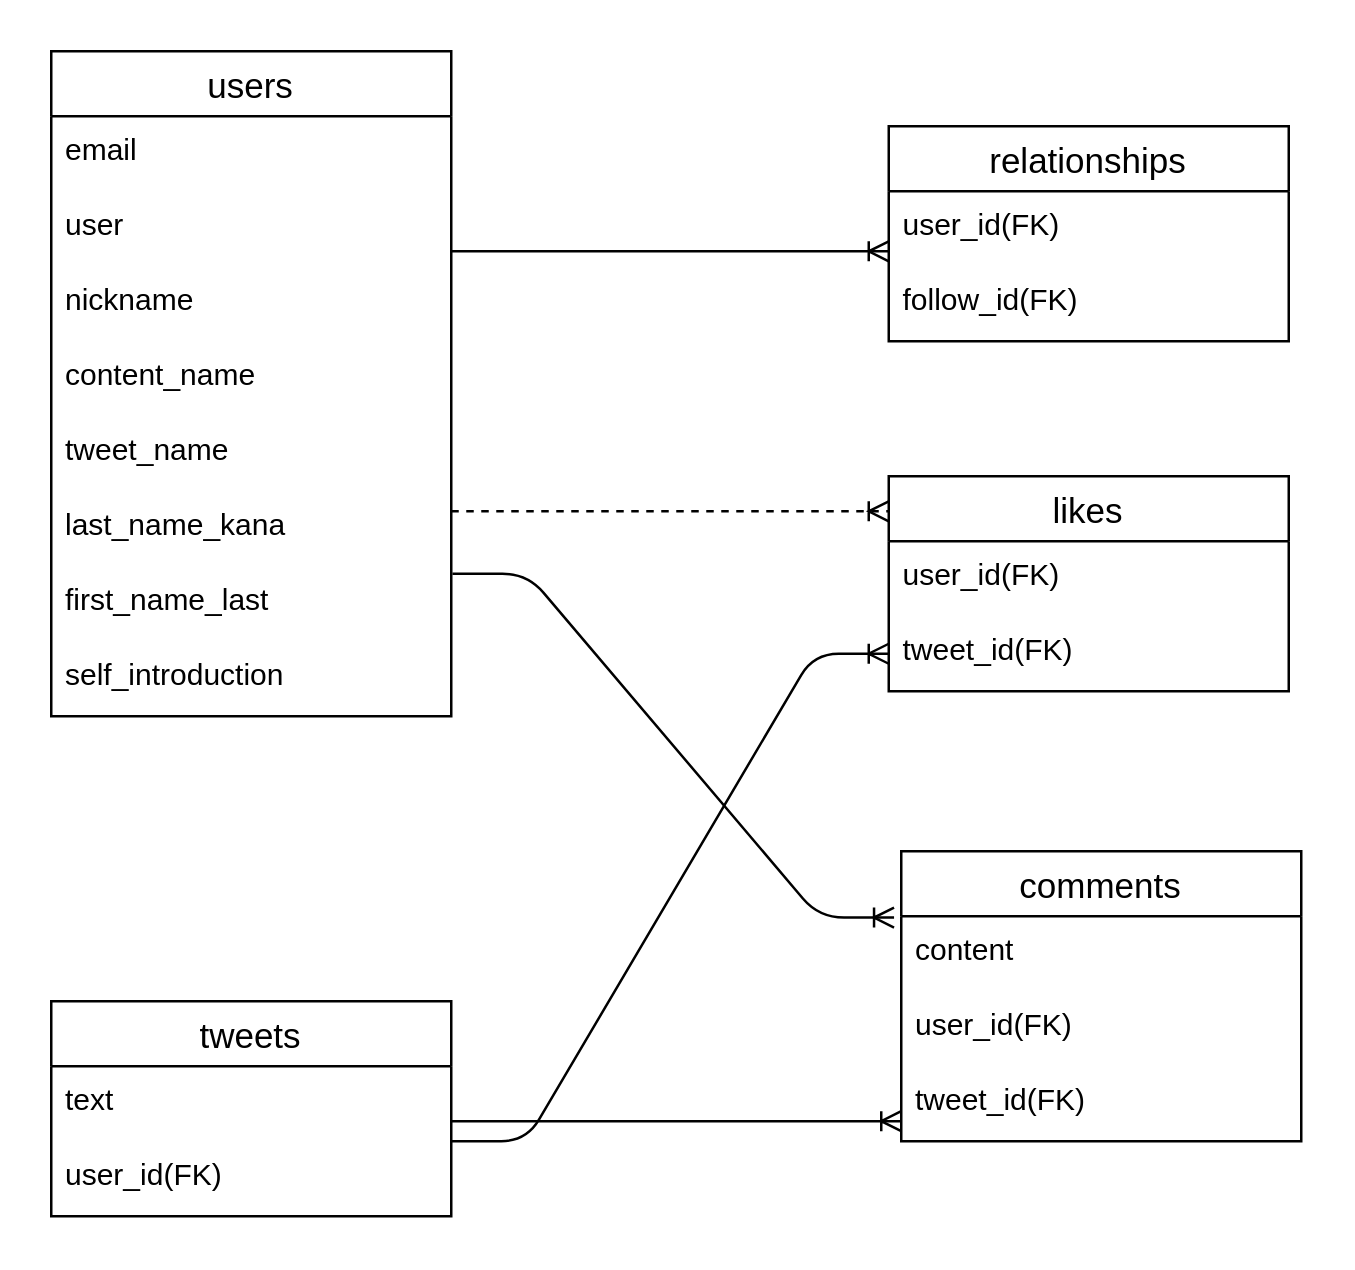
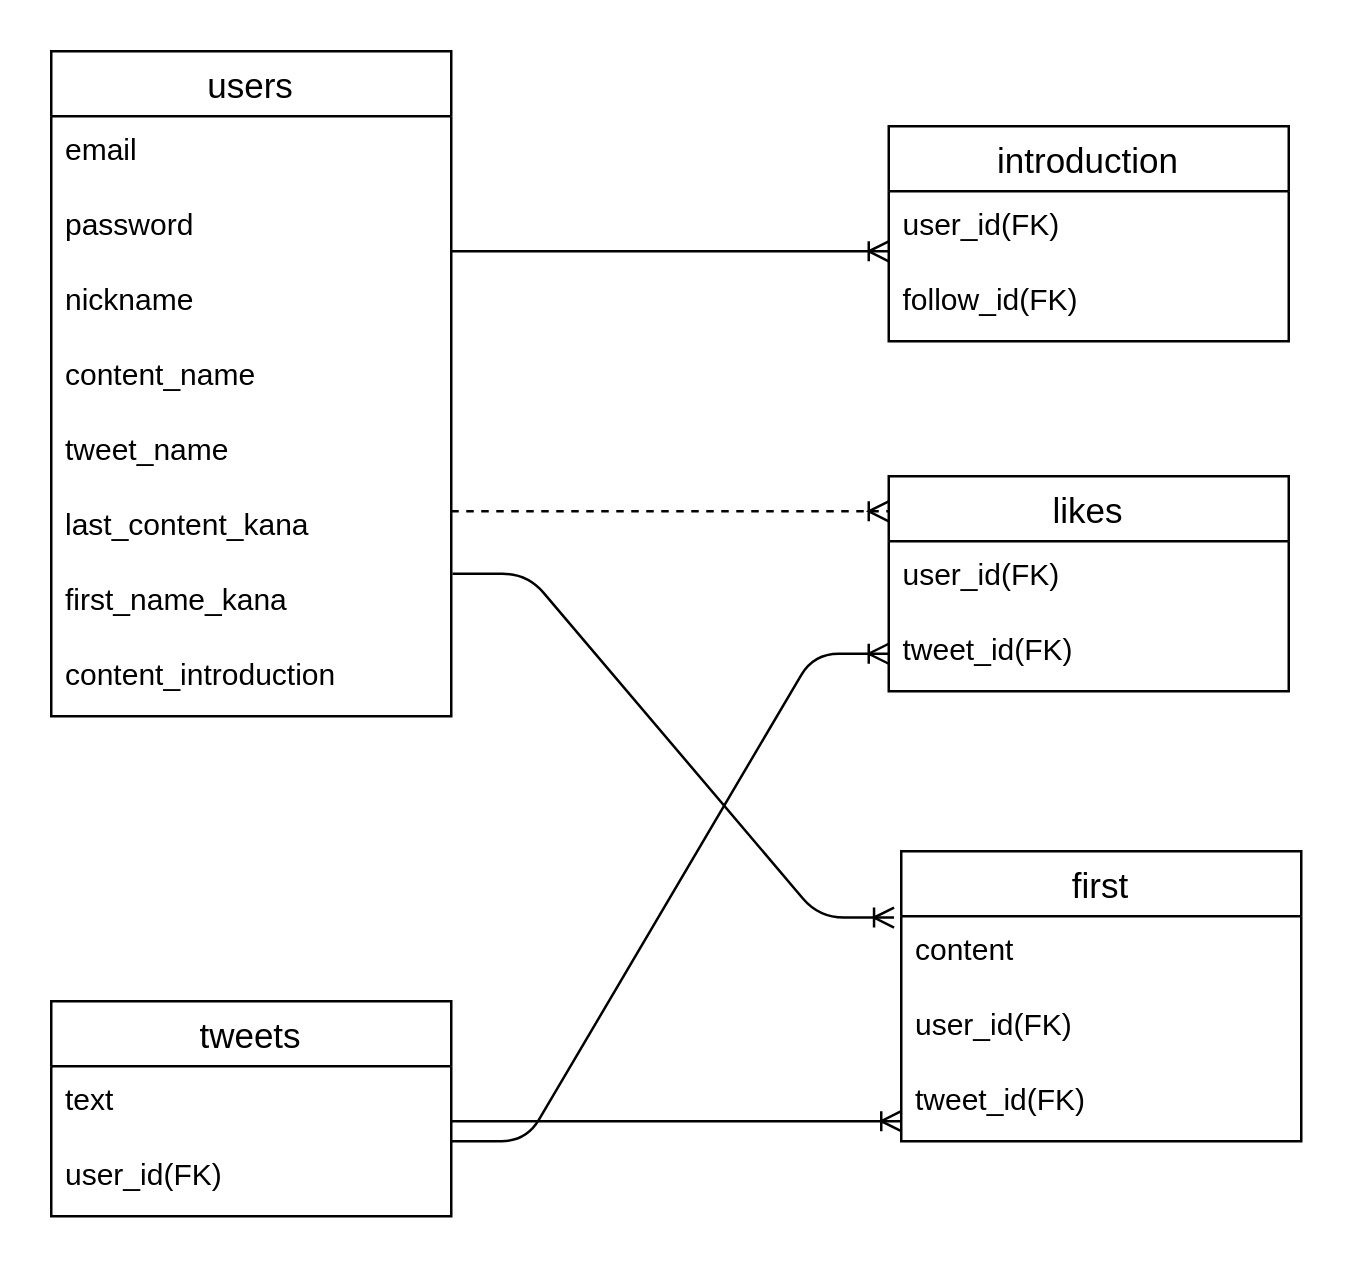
node "relationships": label "relationships" -> "introduction"
node "user": label "user" -> "password"
node "last_name_kana": label "last_name_kana" -> "last_content_kana"
node "first_name_last": label "first_name_last" -> "first_name_kana"
node "self_introduction": label "self_introduction" -> "content_introduction"
node "comments": label "comments" -> "first"
